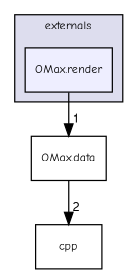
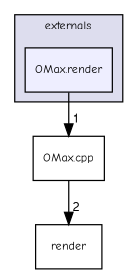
node "OMax.data": label "OMax.data" -> "OMax.cpp"
node "cpp": label "cpp" -> "render"
